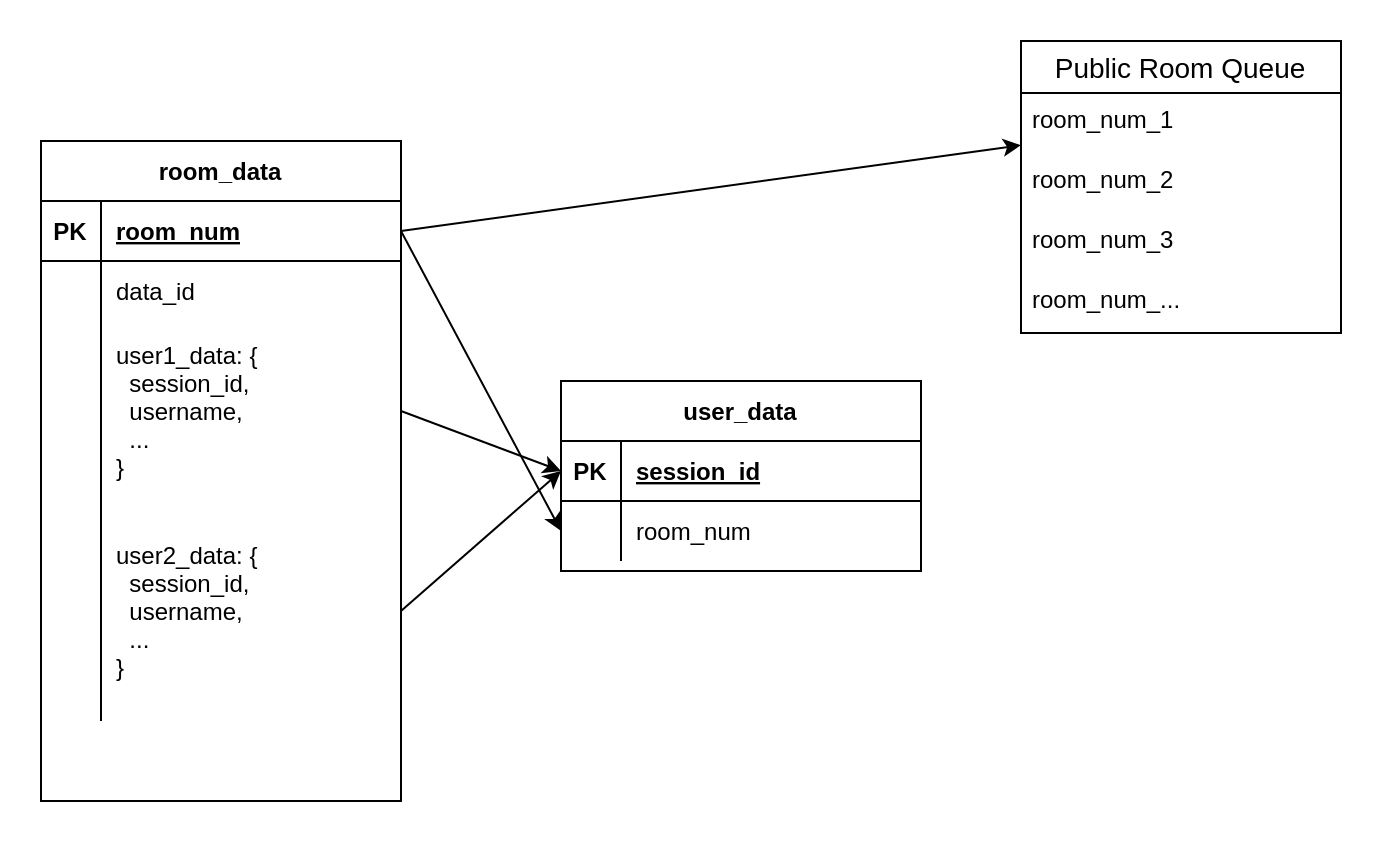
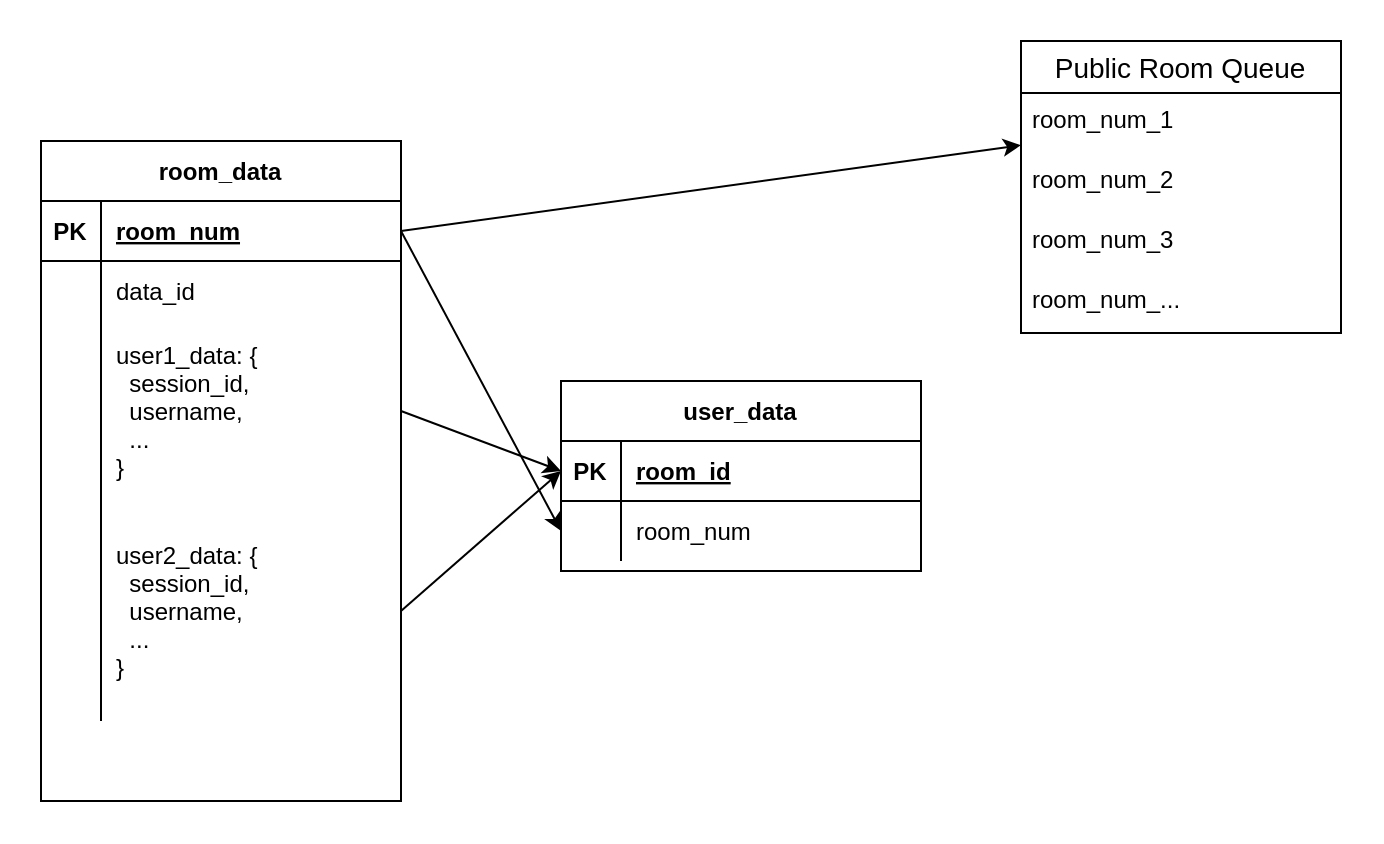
node "session_id": label "session_id" -> "room_id"
